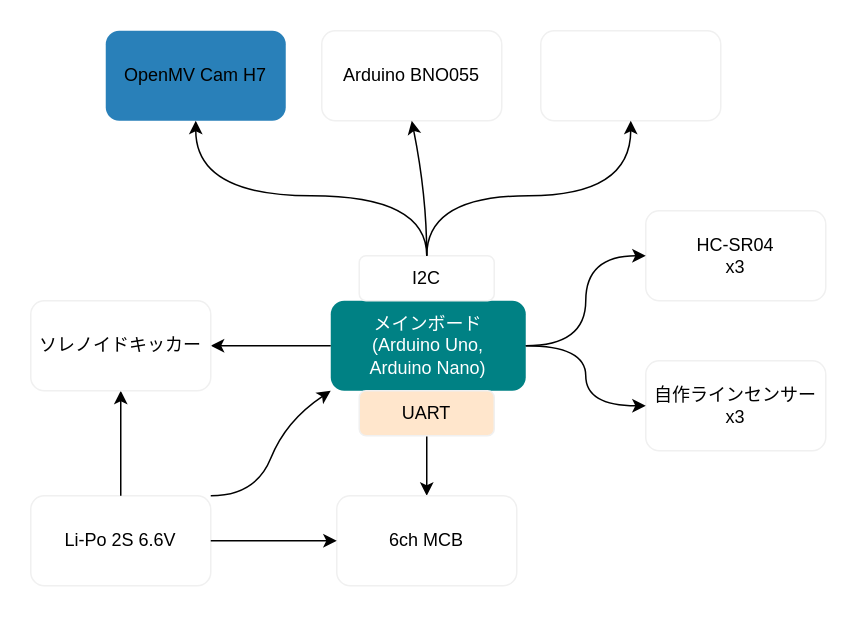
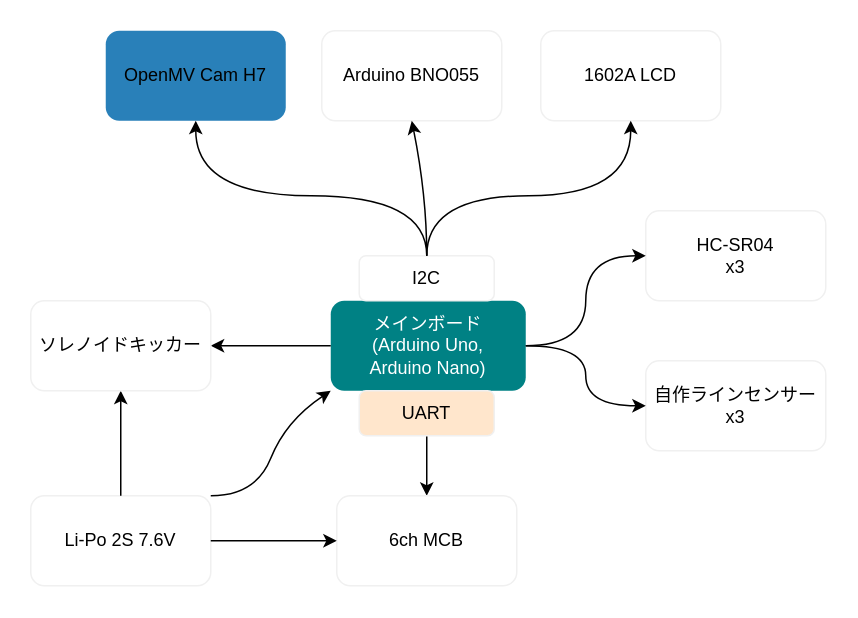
node "1602A LCD": added
node "Li-Po 2S 6.6V": label "Li-Po 2S 6.6V" -> "Li-Po 2S 7.6V"
